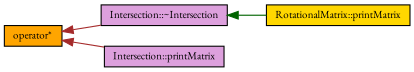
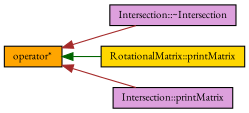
edge "RotationalMatrix::printMatrix" -> "Intersection::~Intersection": now "RotationalMatrix::printMatrix" -> "operator*"
